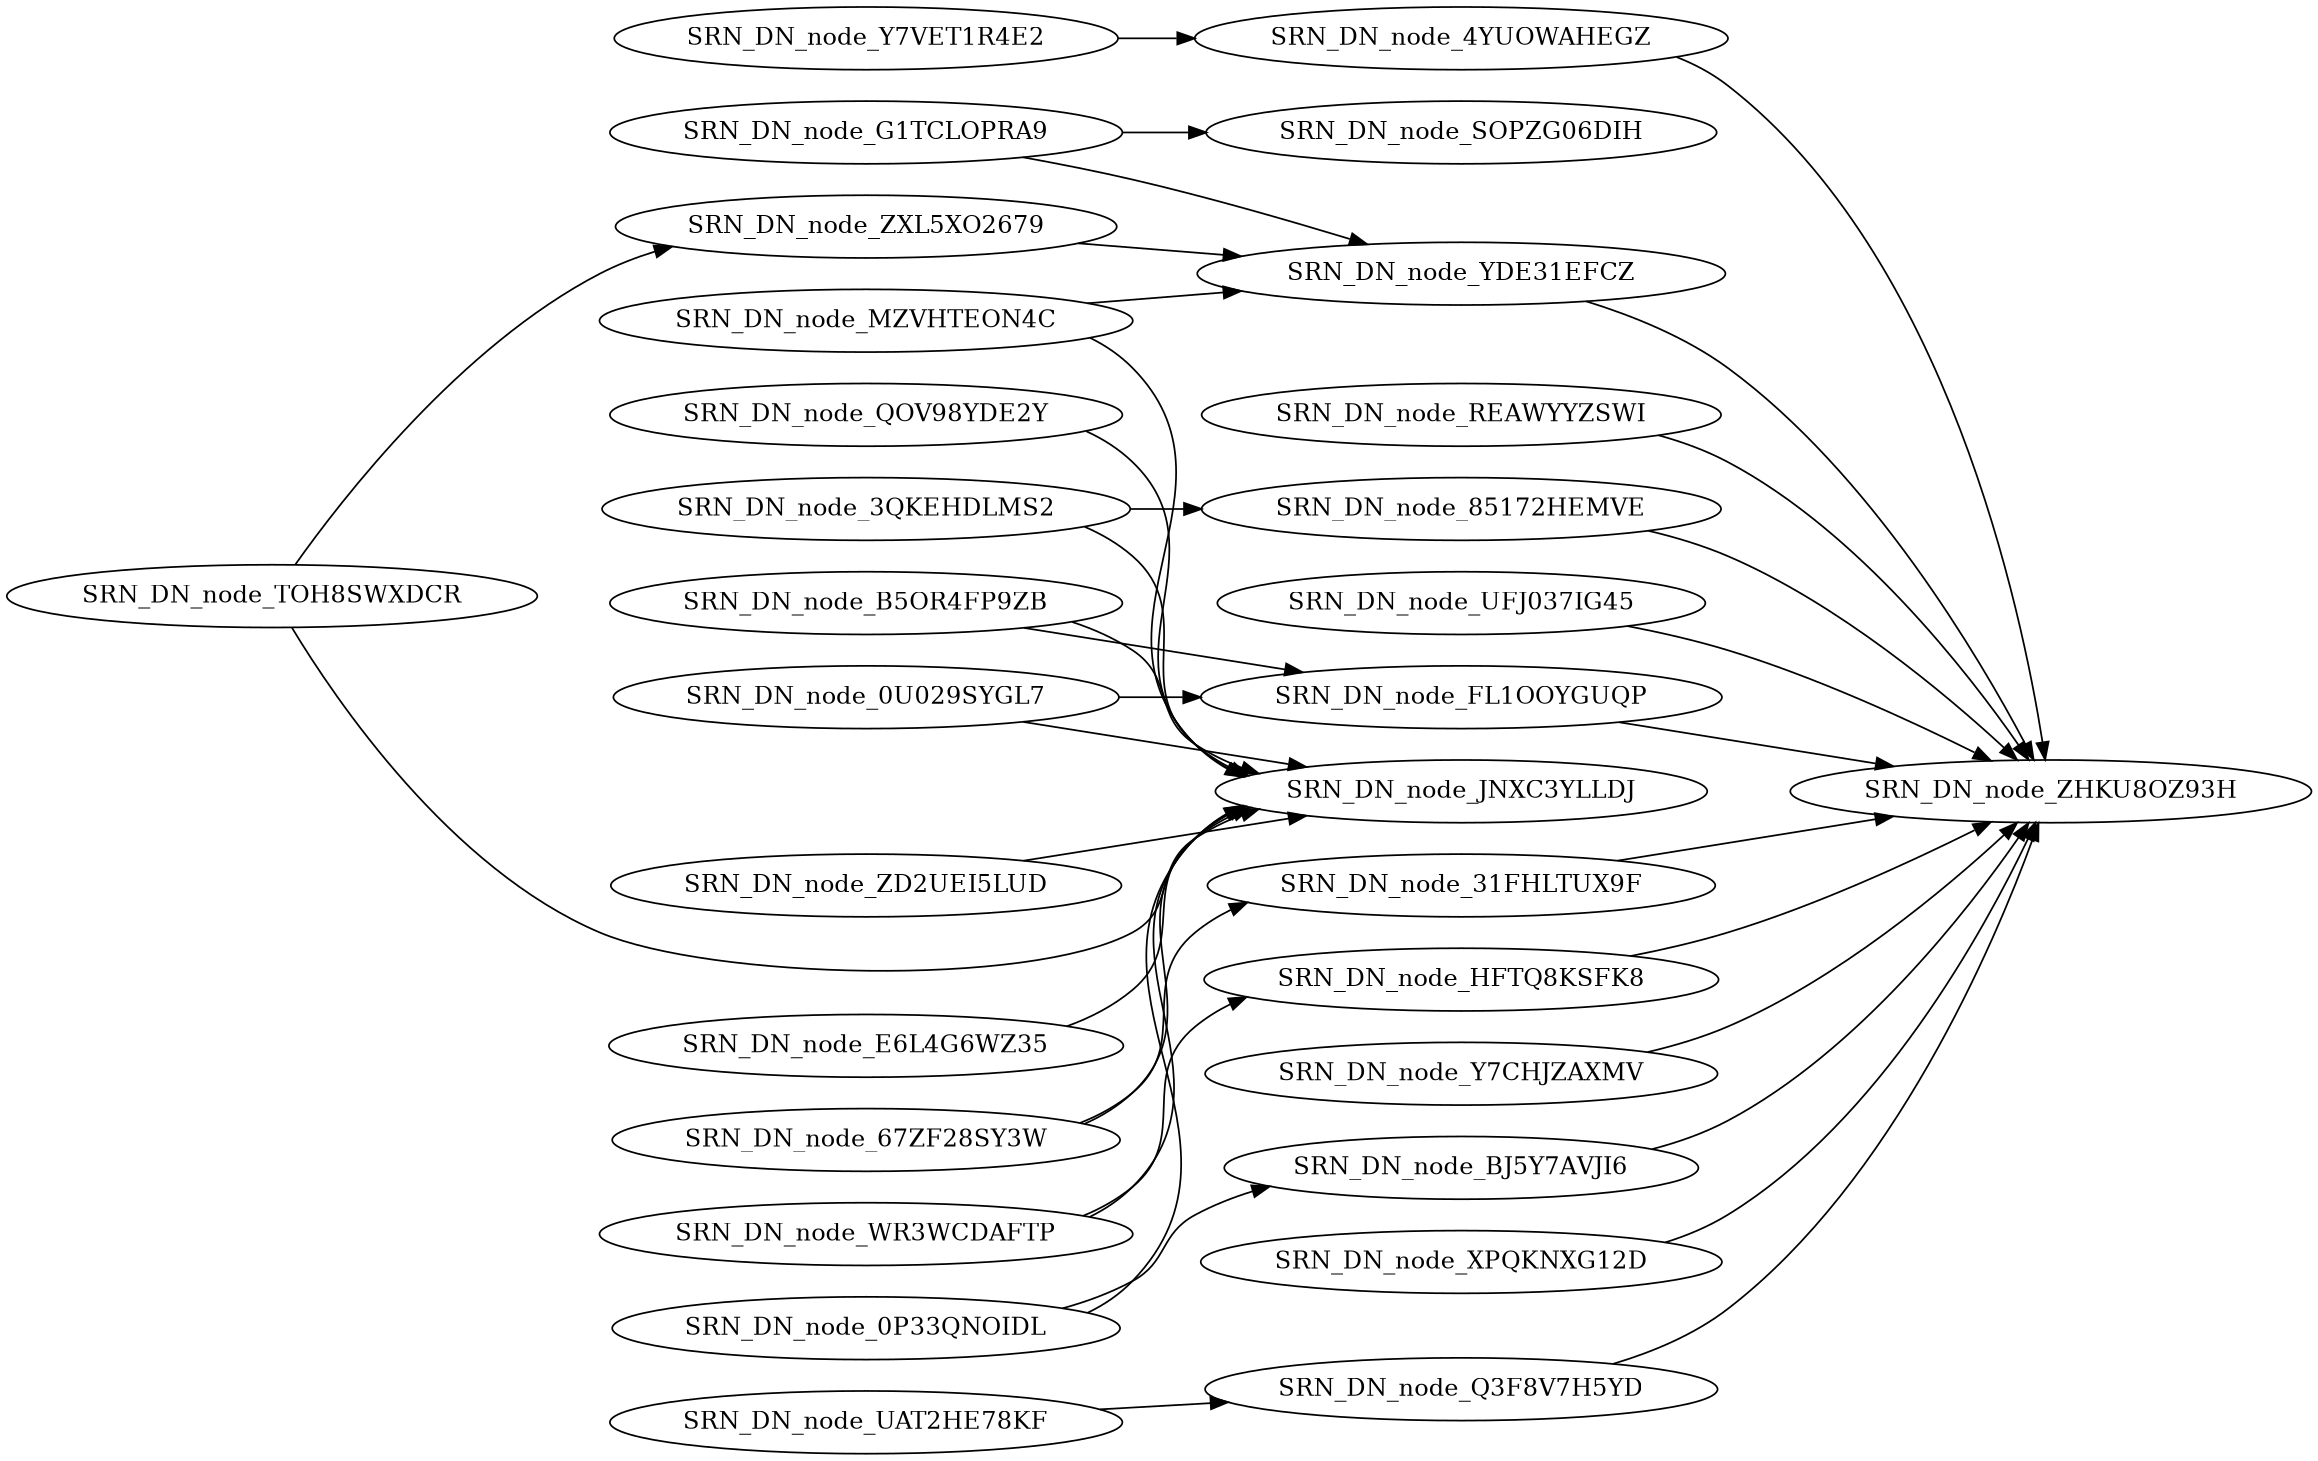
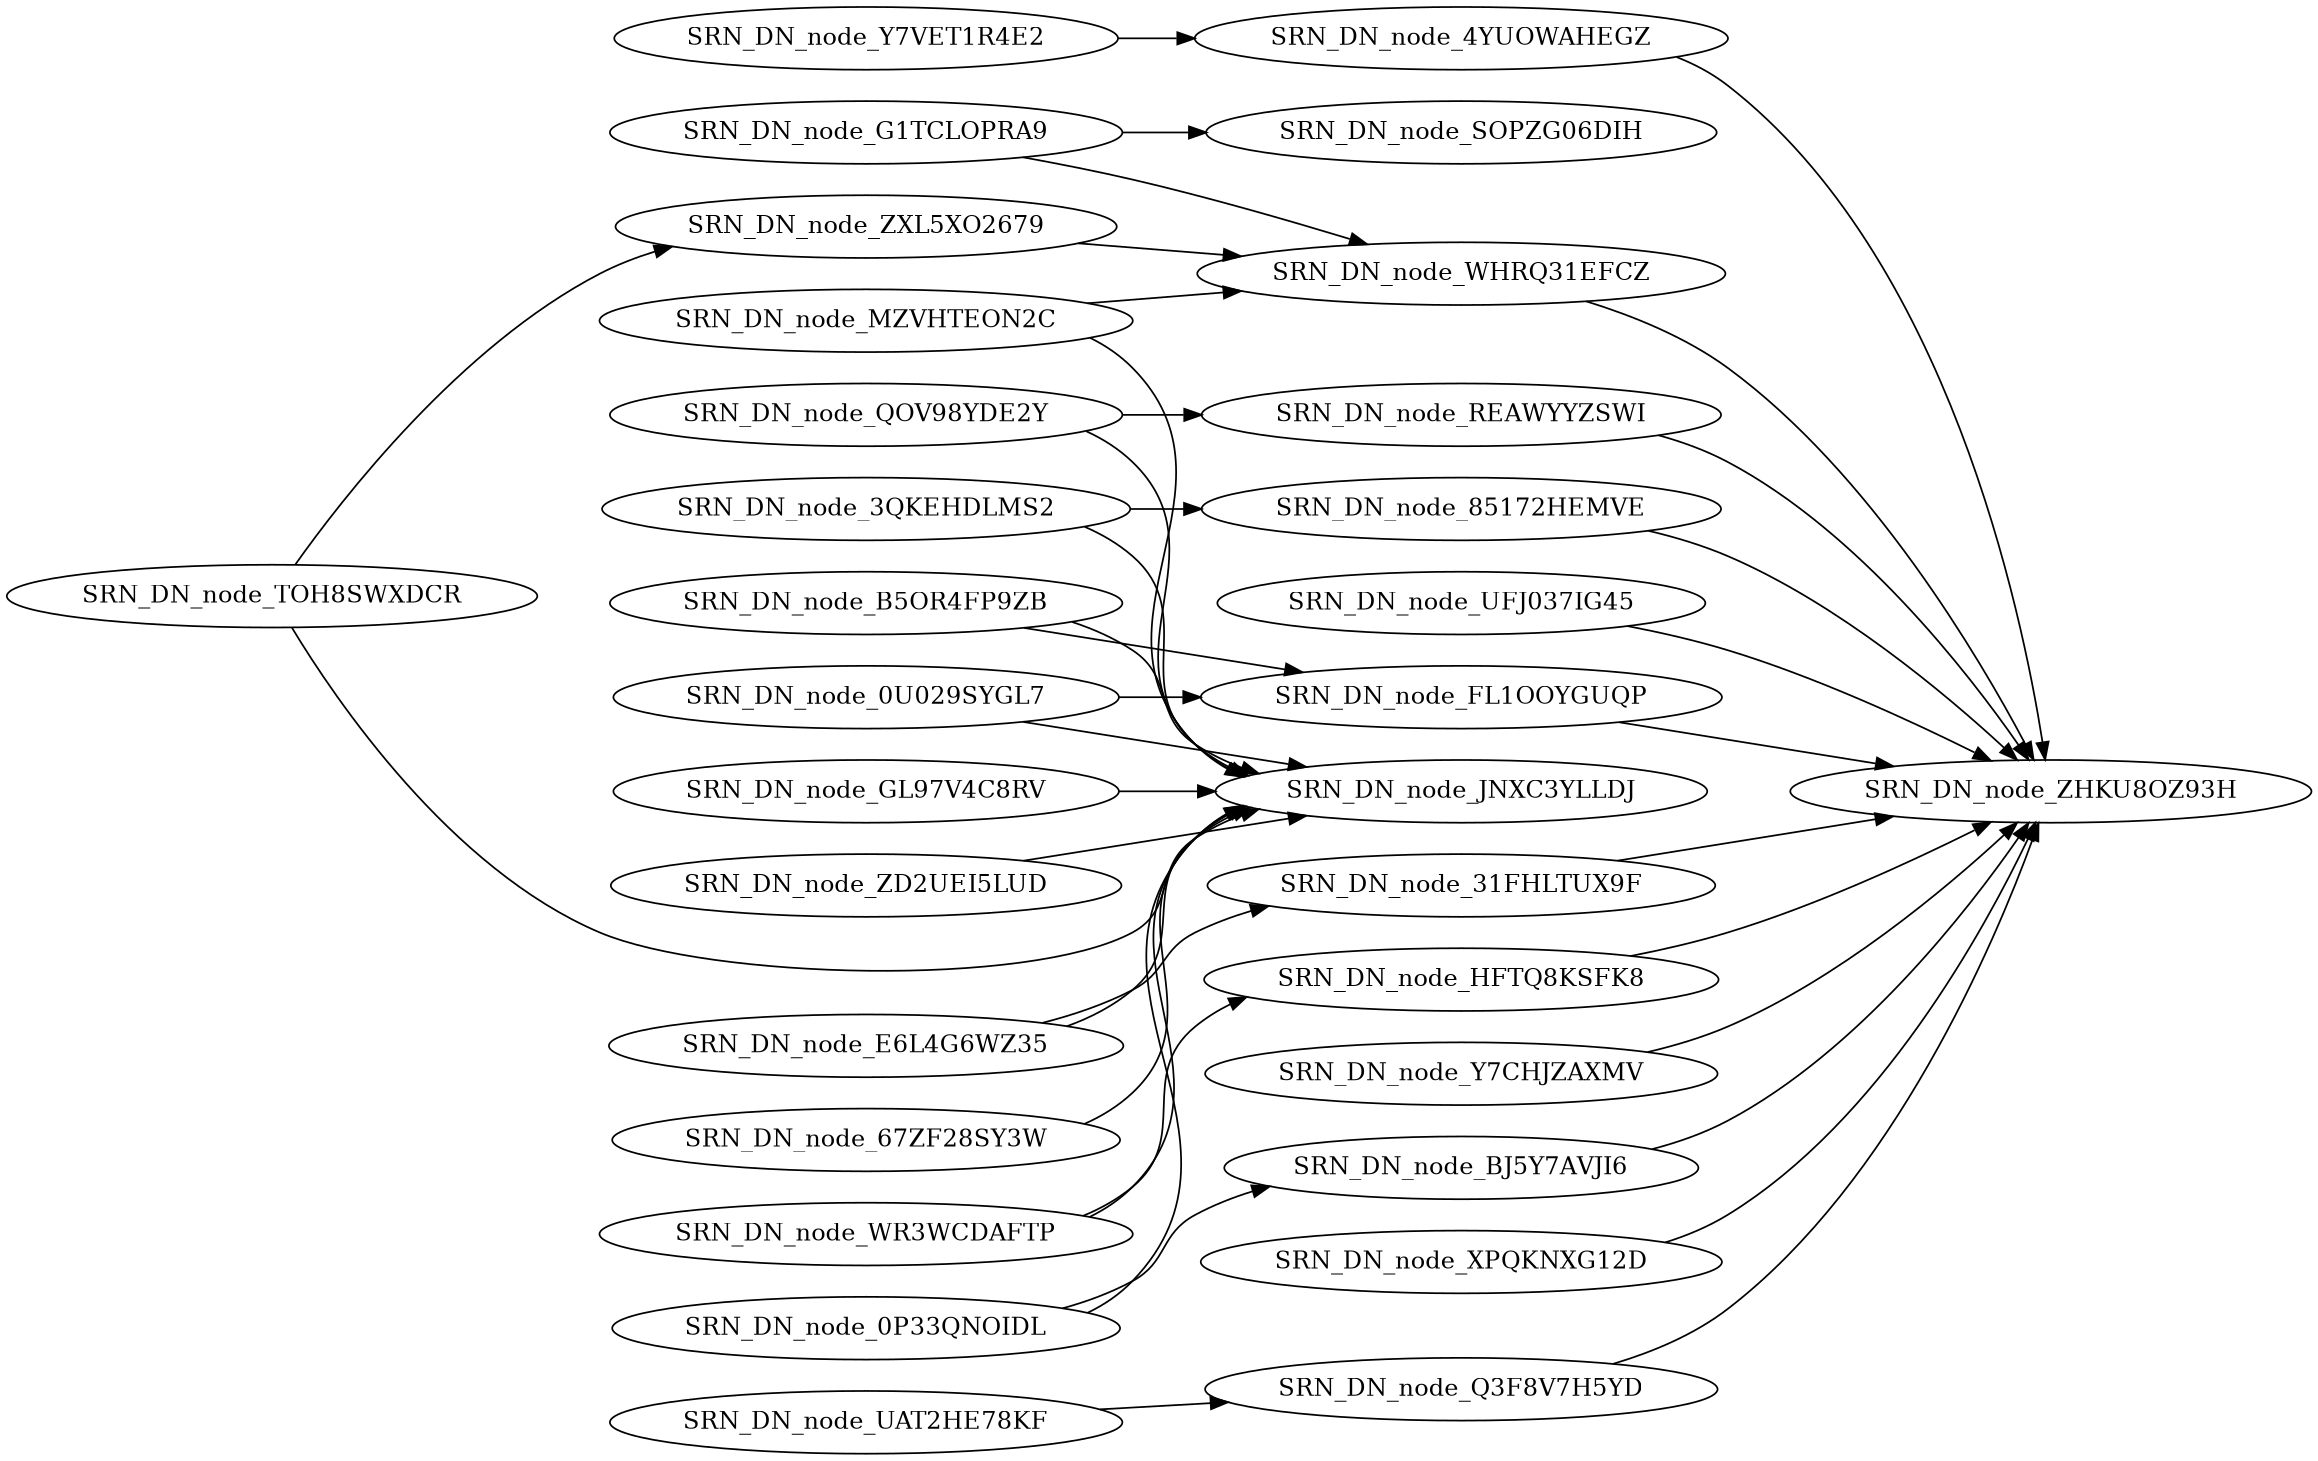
node "SRN_DN_node_YDE31EFCZ": label "SRN_DN_node_YDE31EFCZ" -> "SRN_DN_node_WHRQ31EFCZ"
node "SRN_DN_node_MZVHTEON4C": label "SRN_DN_node_MZVHTEON4C" -> "SRN_DN_node_MZVHTEON2C"
edge "SRN_DN_node_QOV98YDE2Y" -> "SRN_DN_node_REAWYYZSWI": added
node "SRN_DN_node_GL97V4C8RV": added
edge "SRN_DN_node_67ZF28SY3W" -> "SRN_DN_node_31FHLTUX9F": now "SRN_DN_node_E6L4G6WZ35" -> "SRN_DN_node_31FHLTUX9F"
